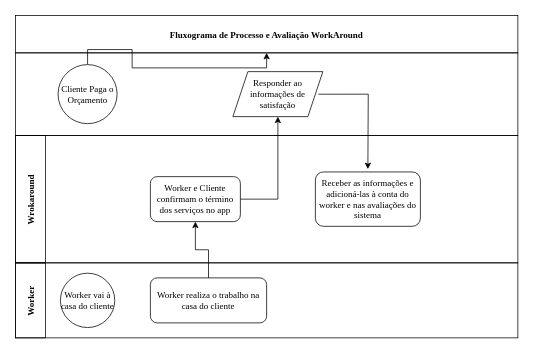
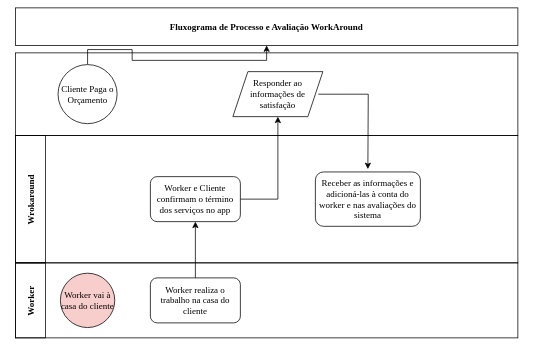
node "Fluxograma de Processo e Avaliação WorkAround": moved (267, 34) -> (267, 27)
node "Worker vai à casa do cliente": fillcolor #ffffff -> #f8cecc
node "Worker realiza o trabalho na casa do cliente": size 116x45 -> 90x45
